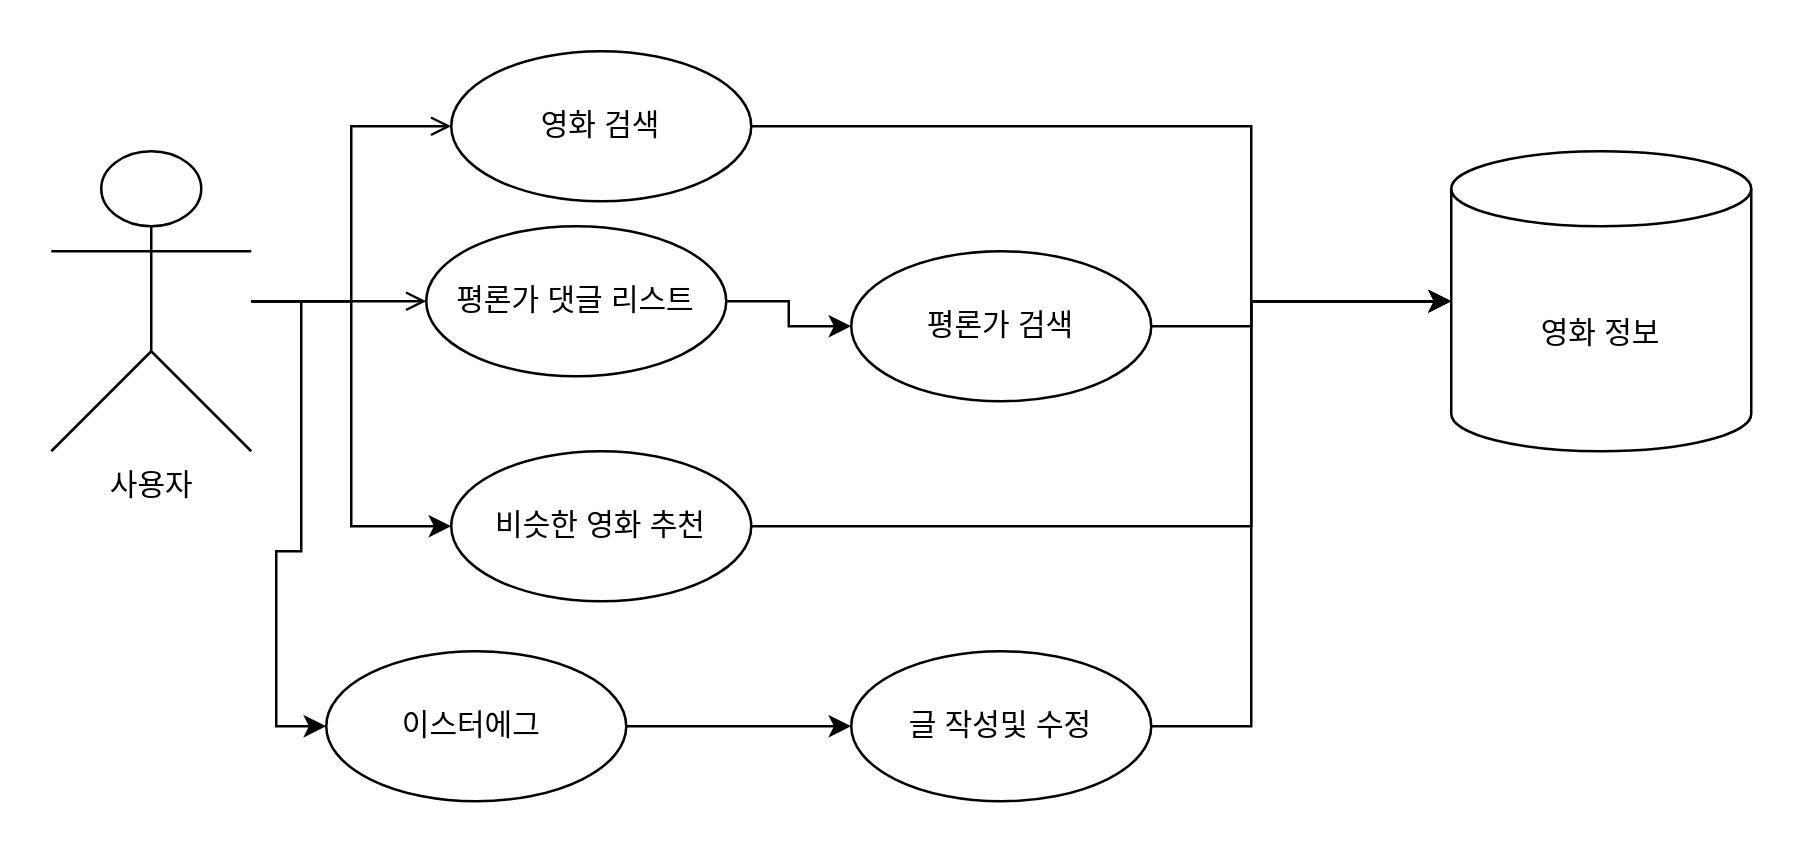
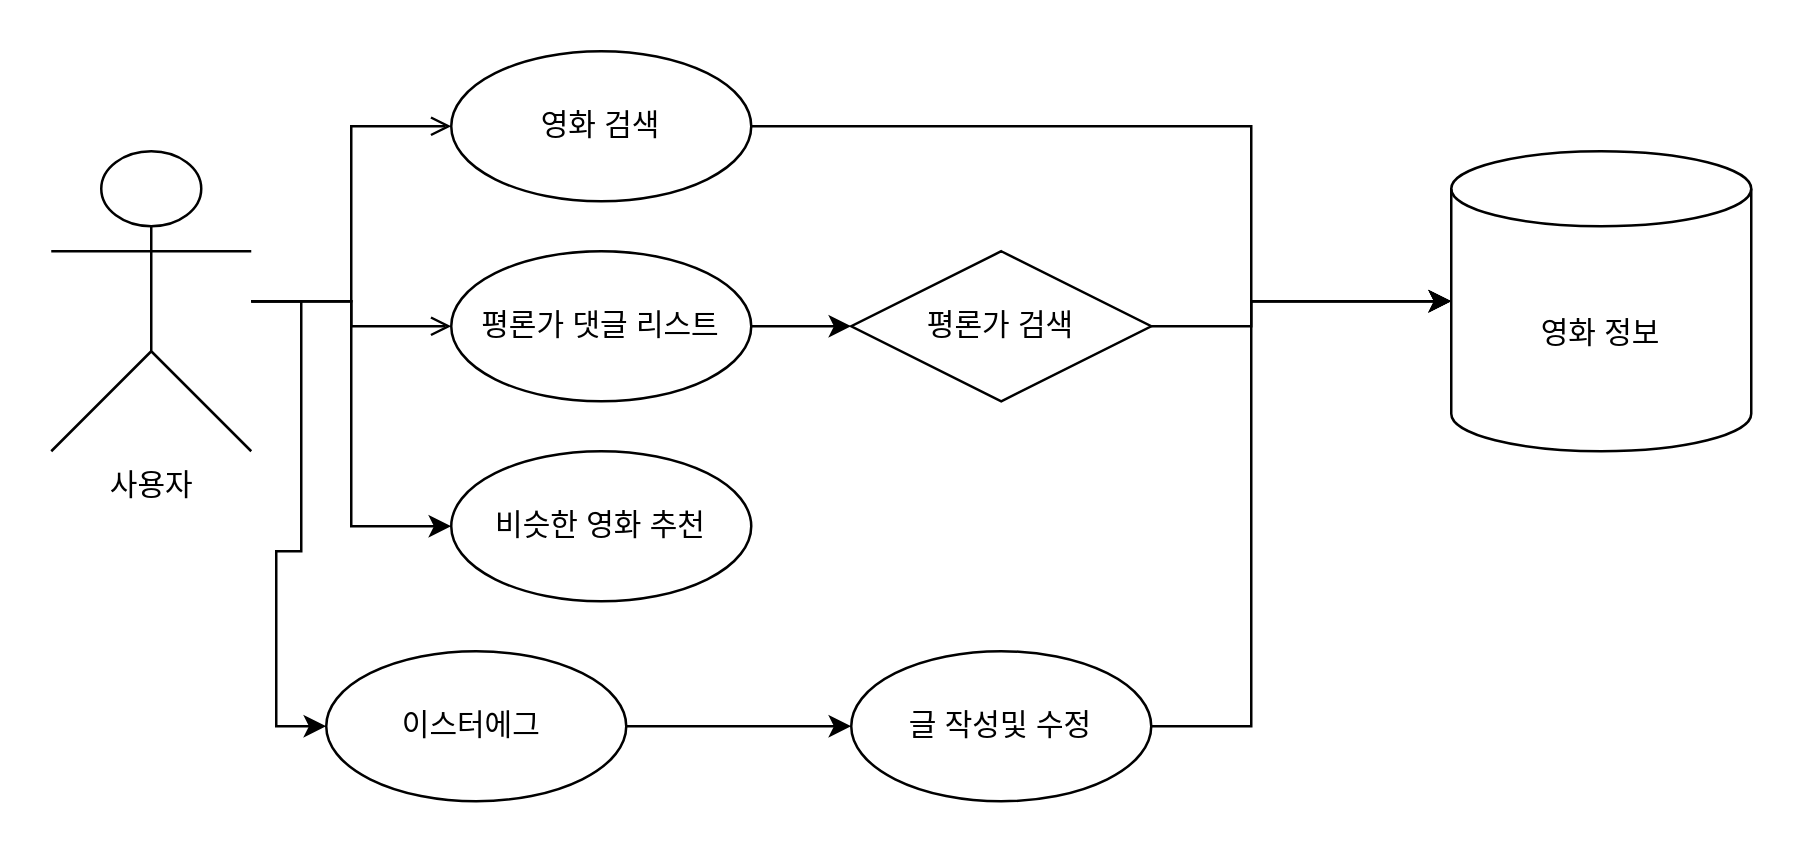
node "평론가 댓글 리스트": moved (576, 301) -> (601, 326)
node "평론가 검색": shape ellipse -> diamond
edge "비슷한 영화 추천" -> "영화 정보": removed
